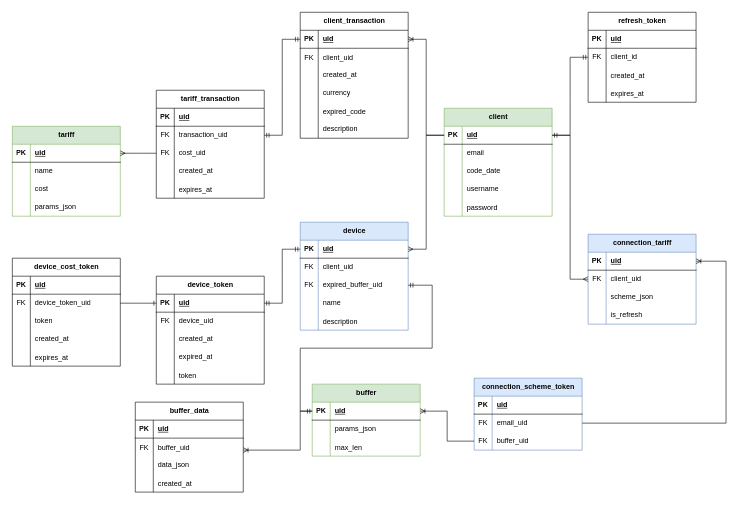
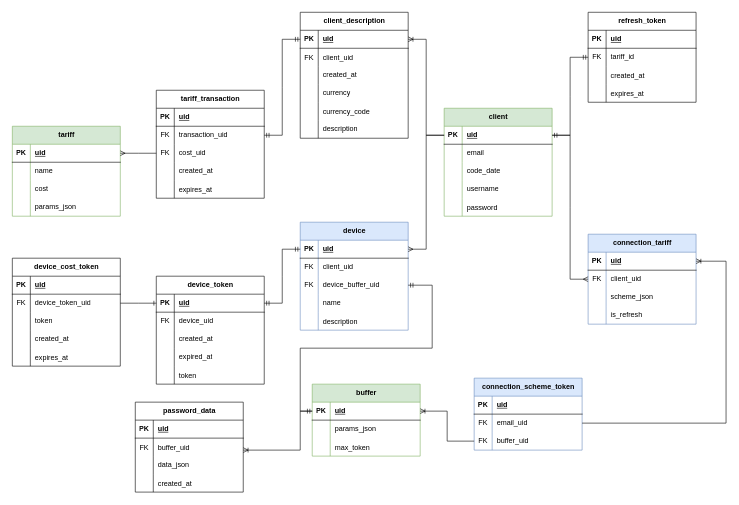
node "client_transaction": label "client_transaction" -> "client_description"
node "client_id": label "client_id" -> "tariff_id"
node "expired_code": label "expired_code" -> "currency_code"
node "expired_buffer_uid": label "expired_buffer_uid" -> "device_buffer_uid"
node "buffer_data": label "buffer_data" -> "password_data"
node "max_len": label "max_len" -> "max_token"
